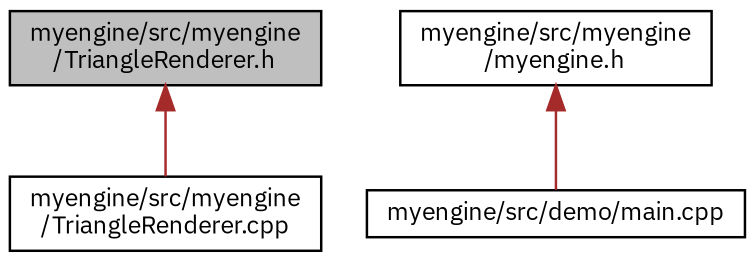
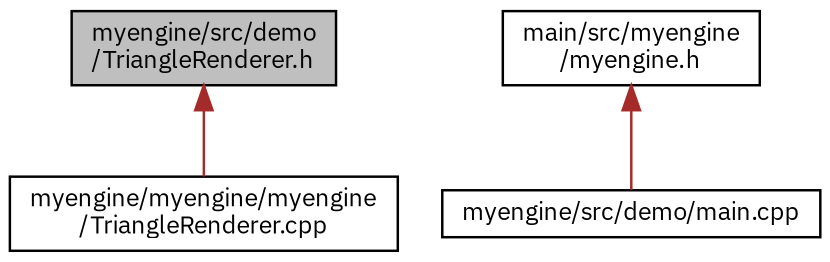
node "myengine/src/myengine /TriangleRenderer.h": label "myengine/src/myengine /TriangleRenderer.h" -> "myengine/src/demo /TriangleRenderer.h"
node "myengine/src/myengine /myengine.h": label "myengine/src/myengine /myengine.h" -> "main/src/myengine /myengine.h"
node "myengine/src/myengine /TriangleRenderer.cpp": label "myengine/src/myengine /TriangleRenderer.cpp" -> "myengine/myengine/myengine /TriangleRenderer.cpp"
